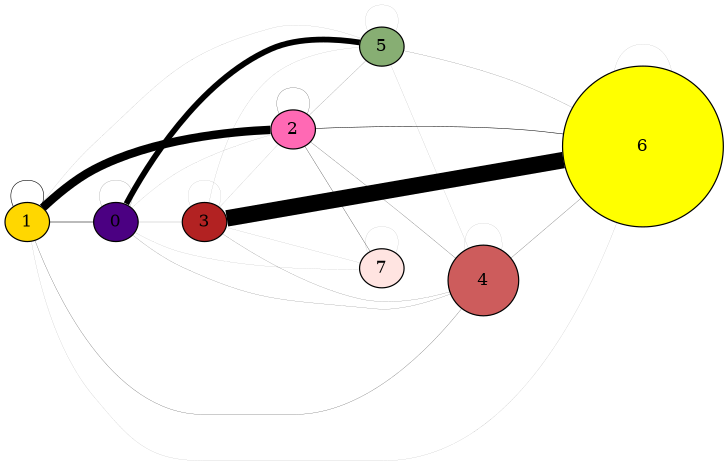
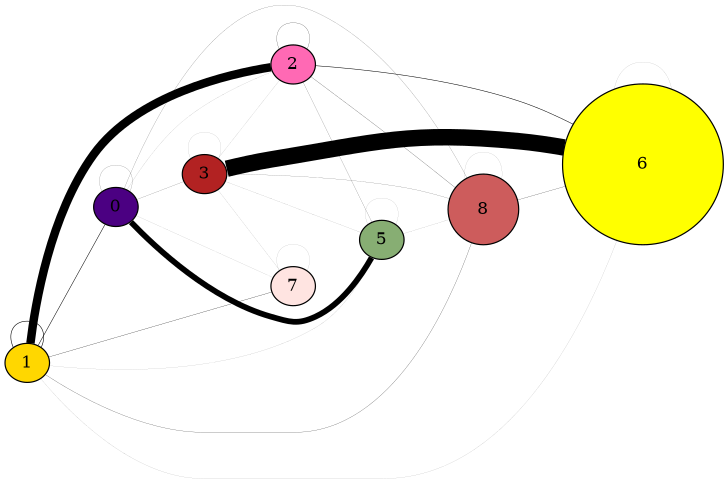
edge "5" -- "6": removed
edge "2" -- "7": now "1" -- "7"
node "4": label "4" -> "8"
